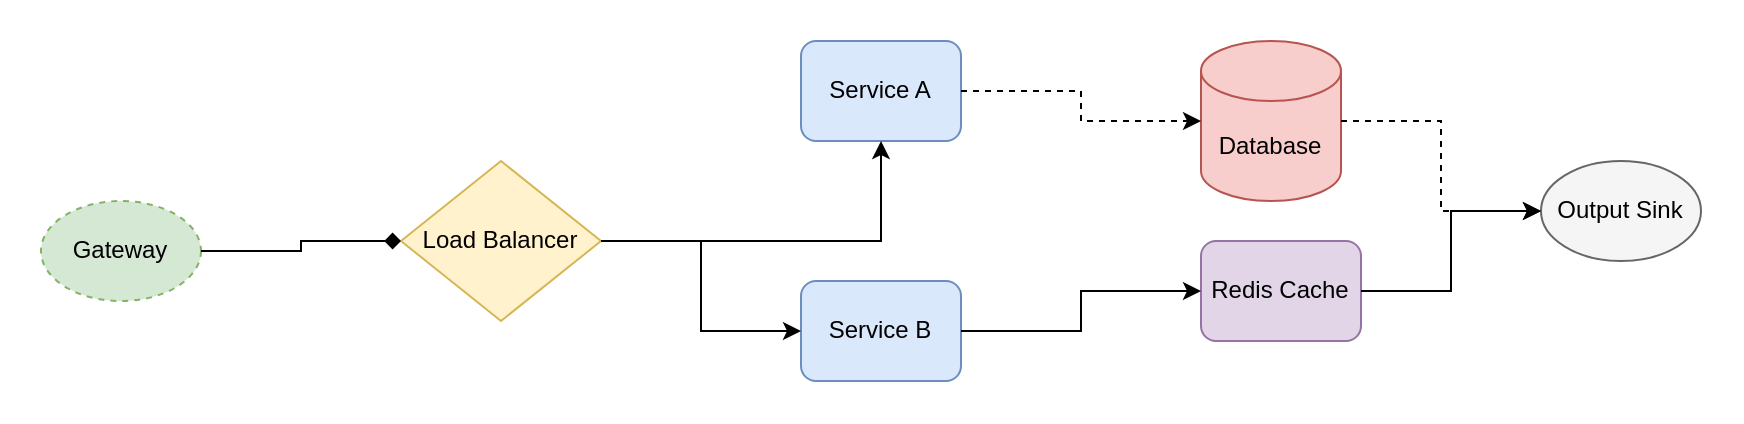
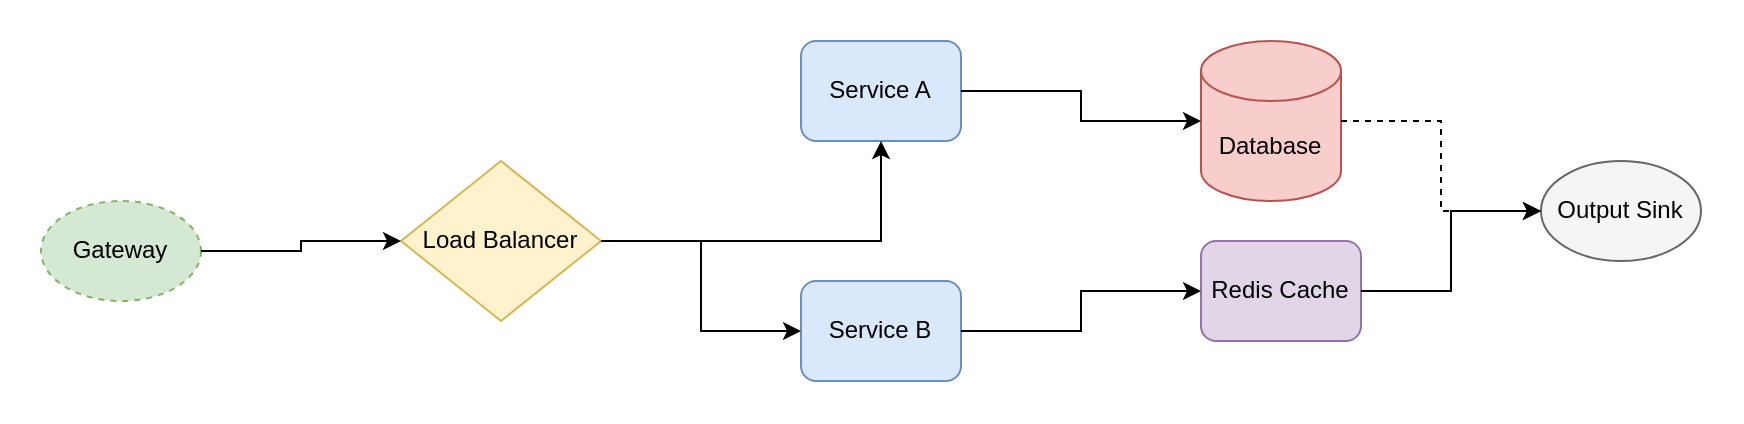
edge "Service A" -> "Database": style dashed -> solid
edge "Gateway" -> "Load Balancer": arrowhead diamond -> classic
